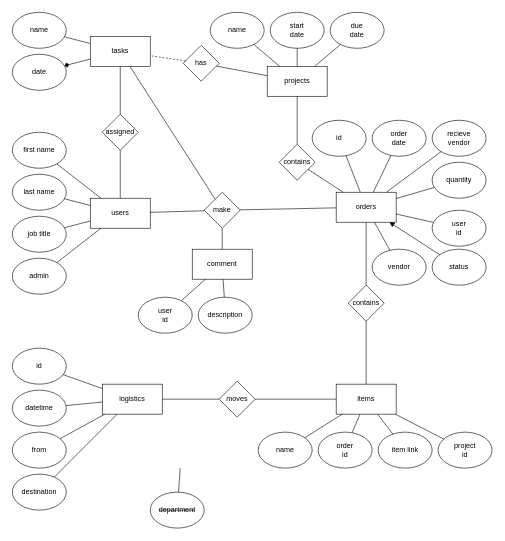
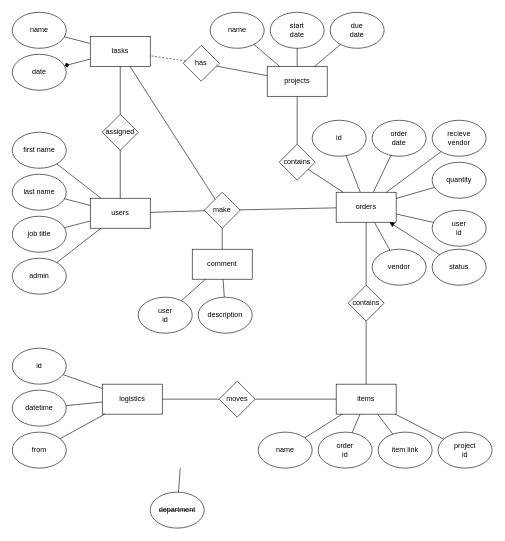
edge "logistics" -- "destination": removed
node "destination": removed
